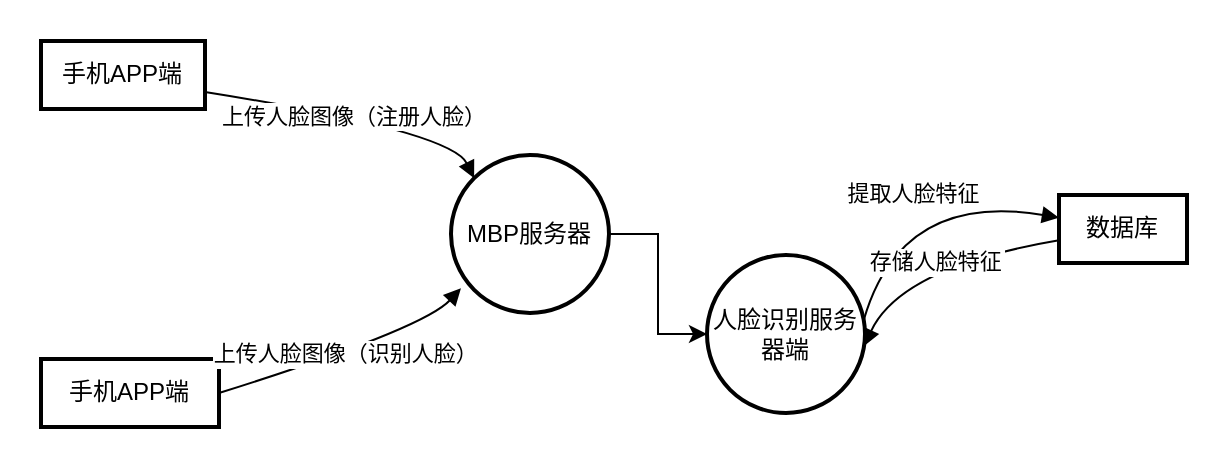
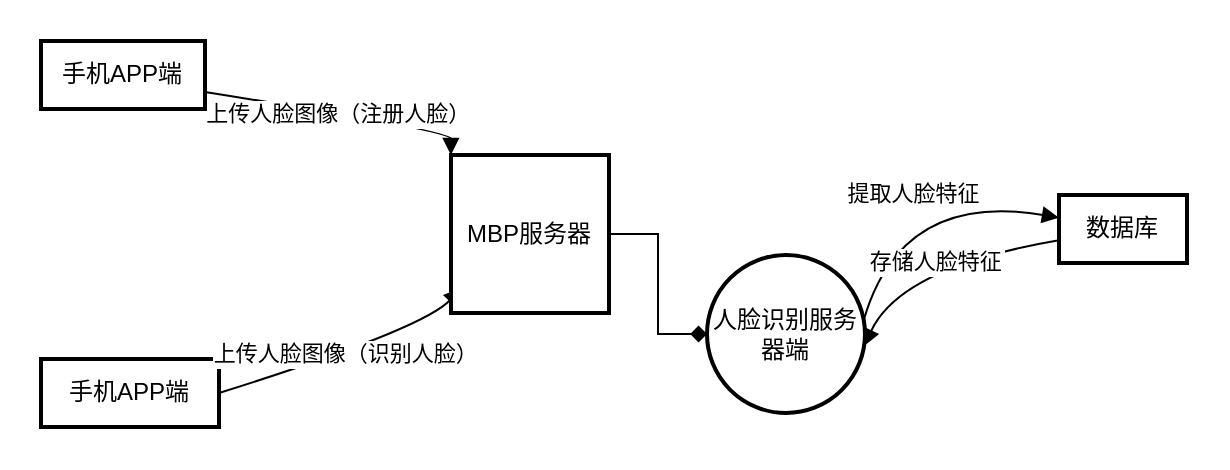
node "MBP服务器": shape ellipse -> rectangle
edge "MBP服务器" -> "人脸识别服务器端": arrowhead classic -> diamond
